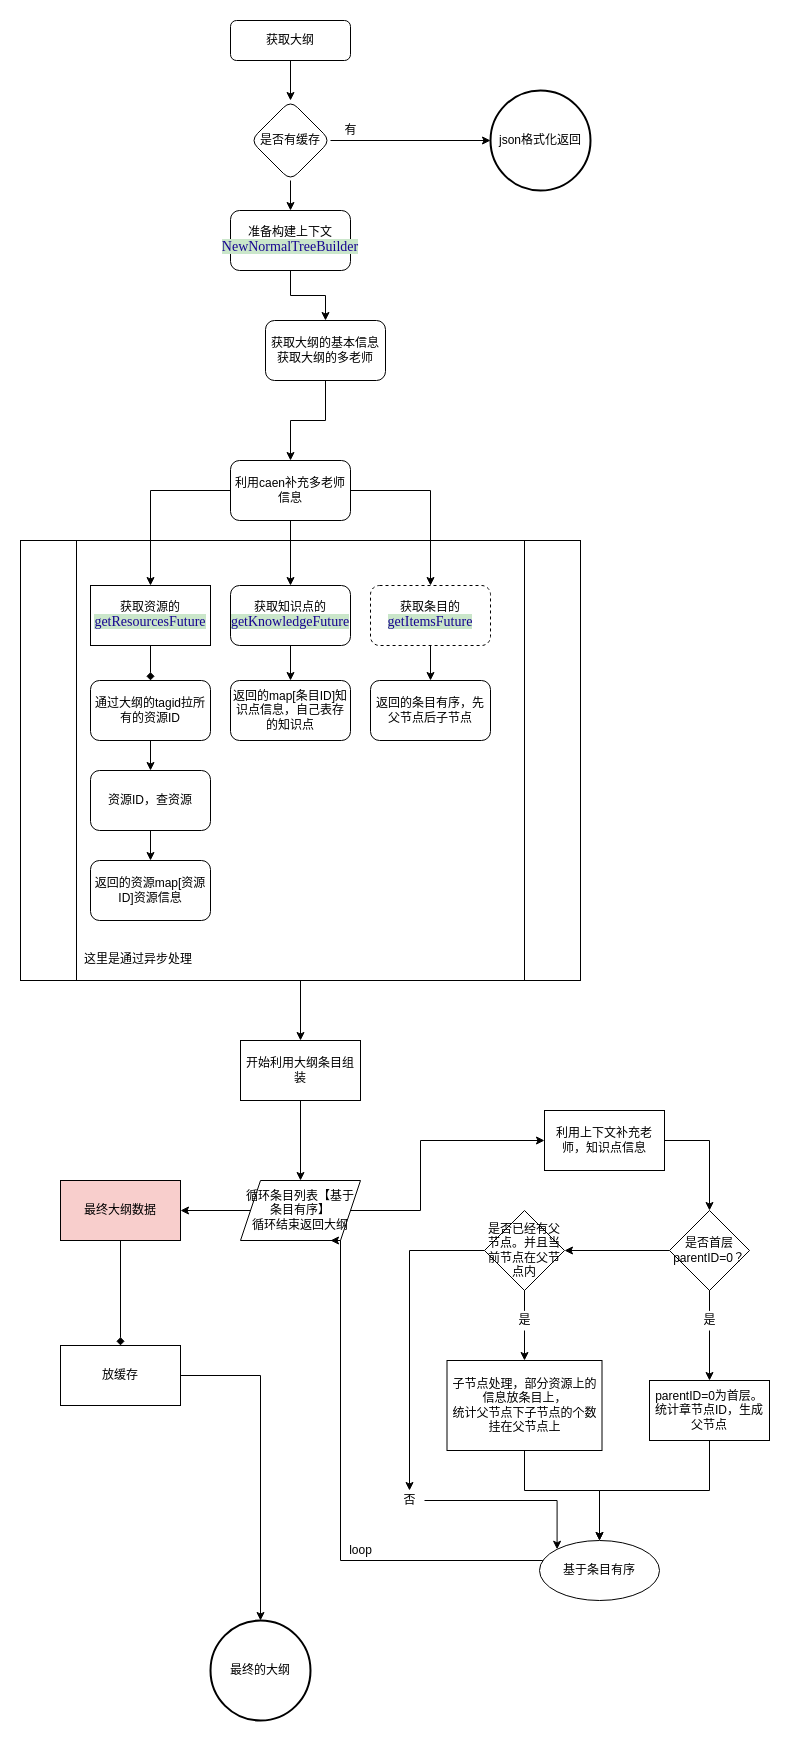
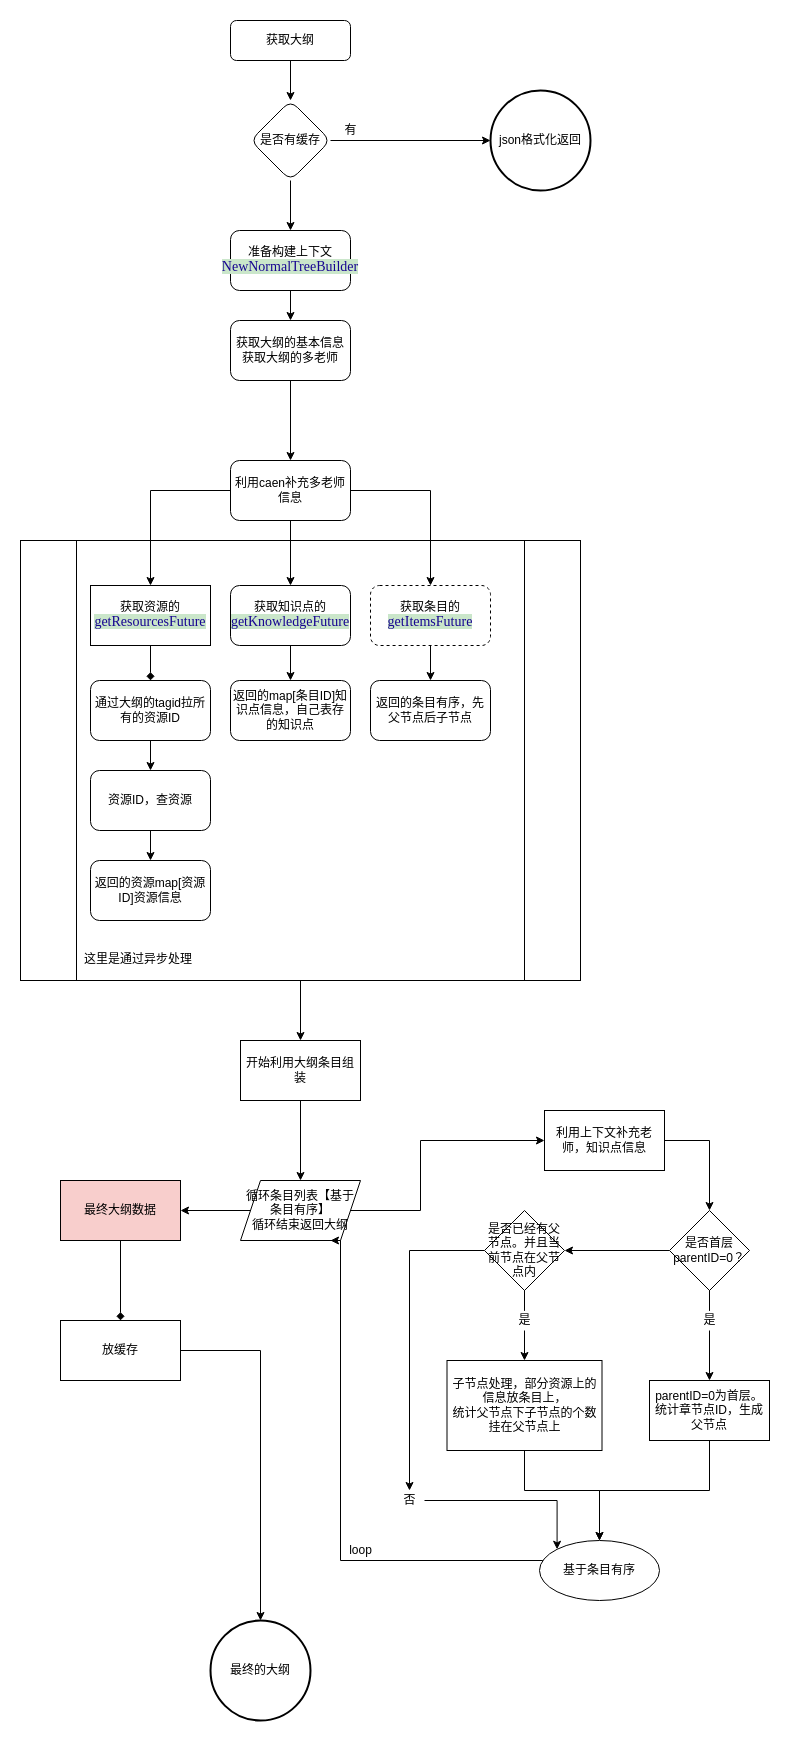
node "准备构建上下文NewNormalTreeBuilder": moved (291, 241) -> (291, 261)
node "获取大纲的基本信息 获取大纲的多老师": moved (326, 351) -> (291, 351)
node "放缓存": moved (121, 1376) -> (121, 1351)
